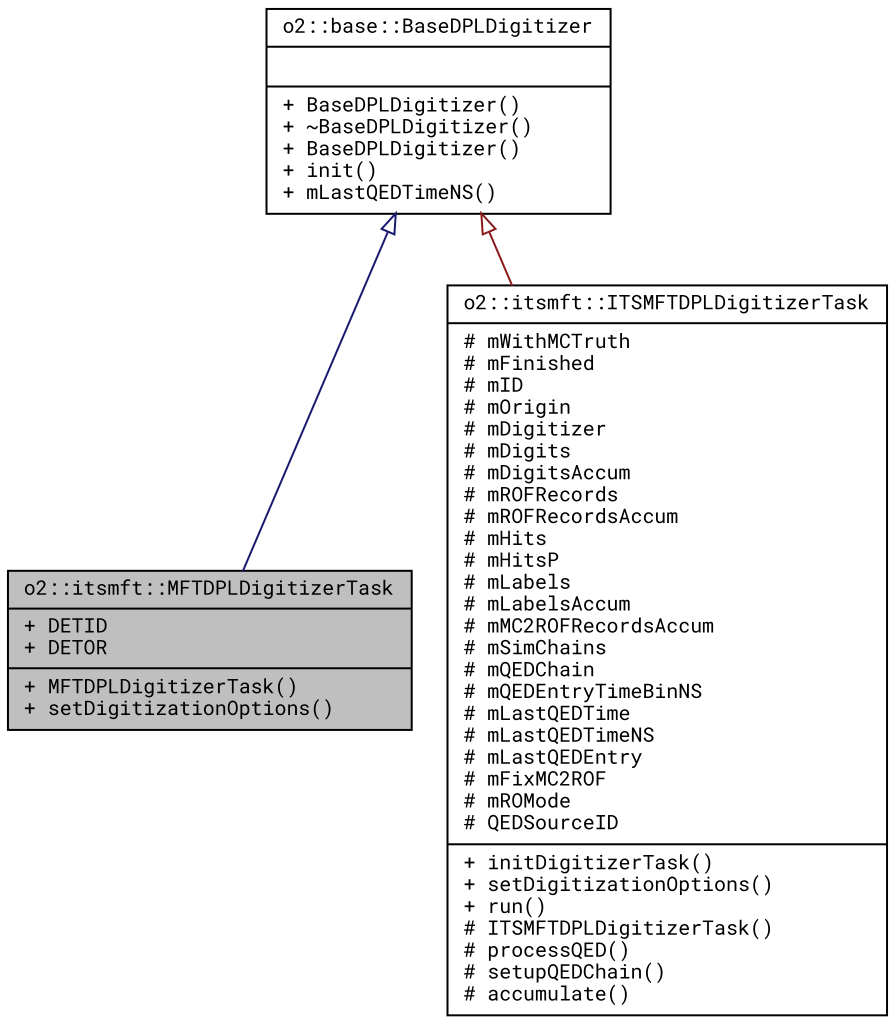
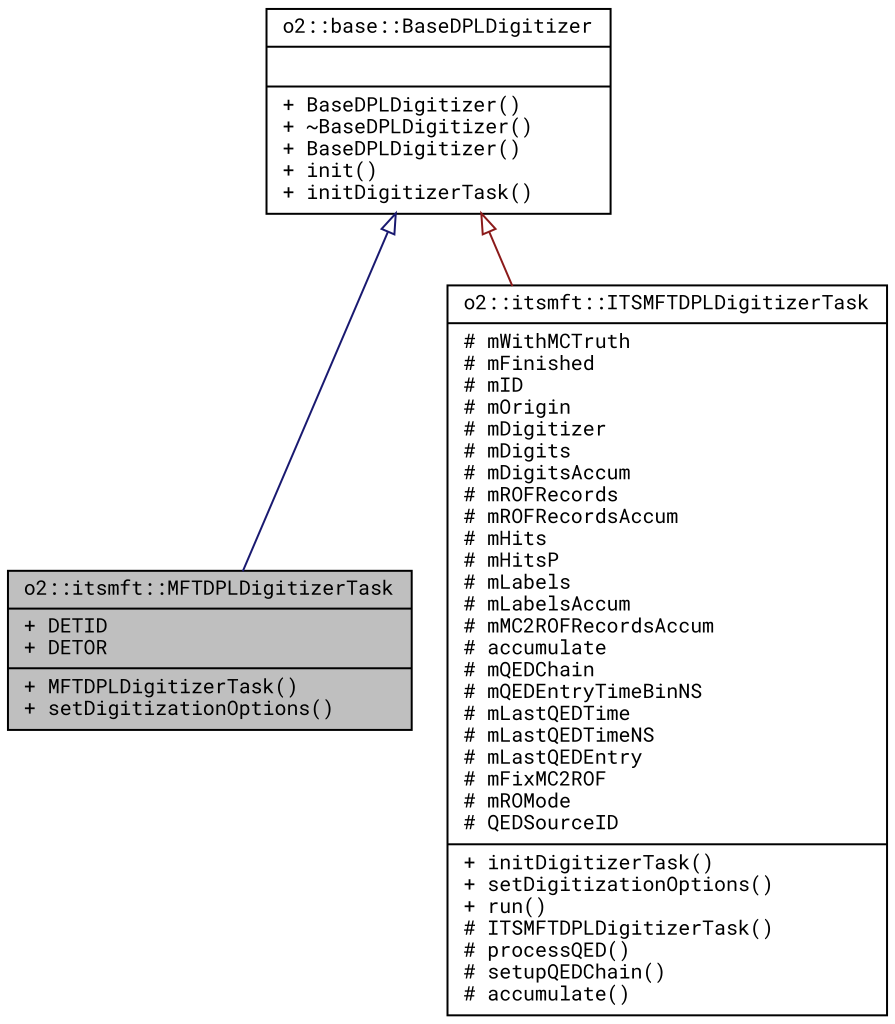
node "o2::base::BaseDPLDigitizer": text "+ mLastQEDTimeNS()" -> "+ initDigitizerTask()"
node "o2::itsmft::ITSMFTDPLDigitizerTask": text "# mSimChains" -> "# accumulate"
